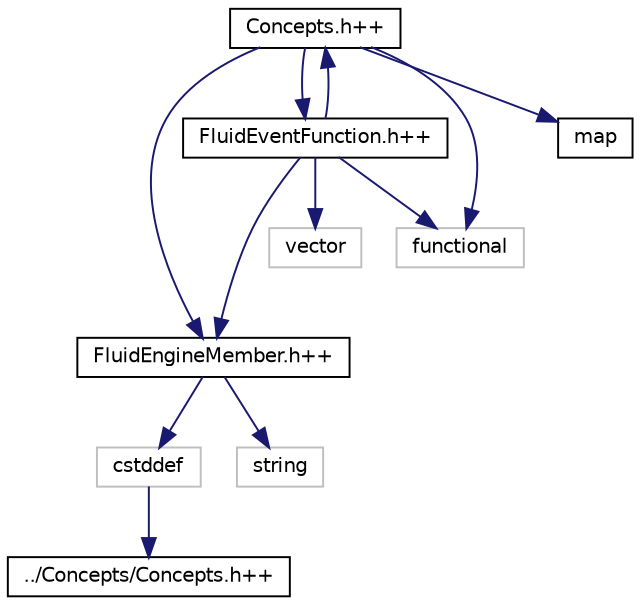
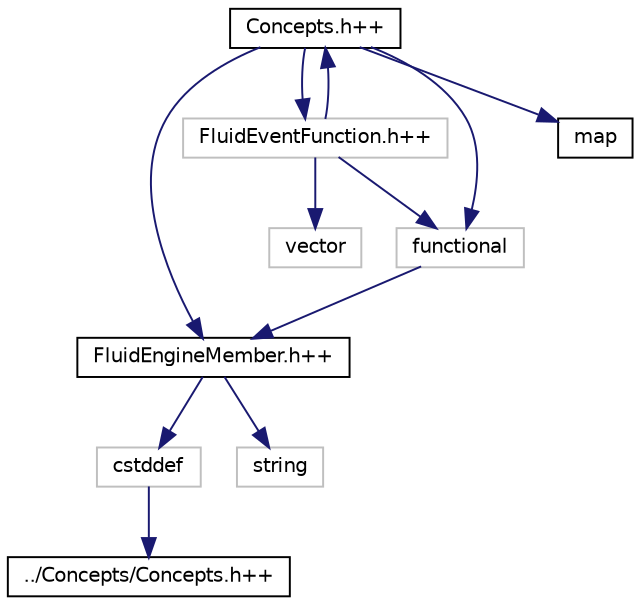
node "FluidEventFunction.h++": color black -> grey75
edge "FluidEventFunction.h++" -> "FluidEngineMember.h++": now "functional" -> "FluidEngineMember.h++"
